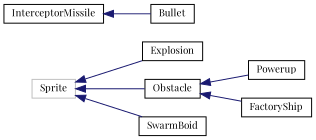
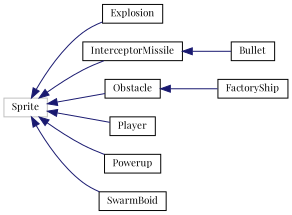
edge "InterceptorMissile" -> "Sprite": added
edge "Powerup" -> "Obstacle": now "Powerup" -> "Sprite"
node "Player": added
